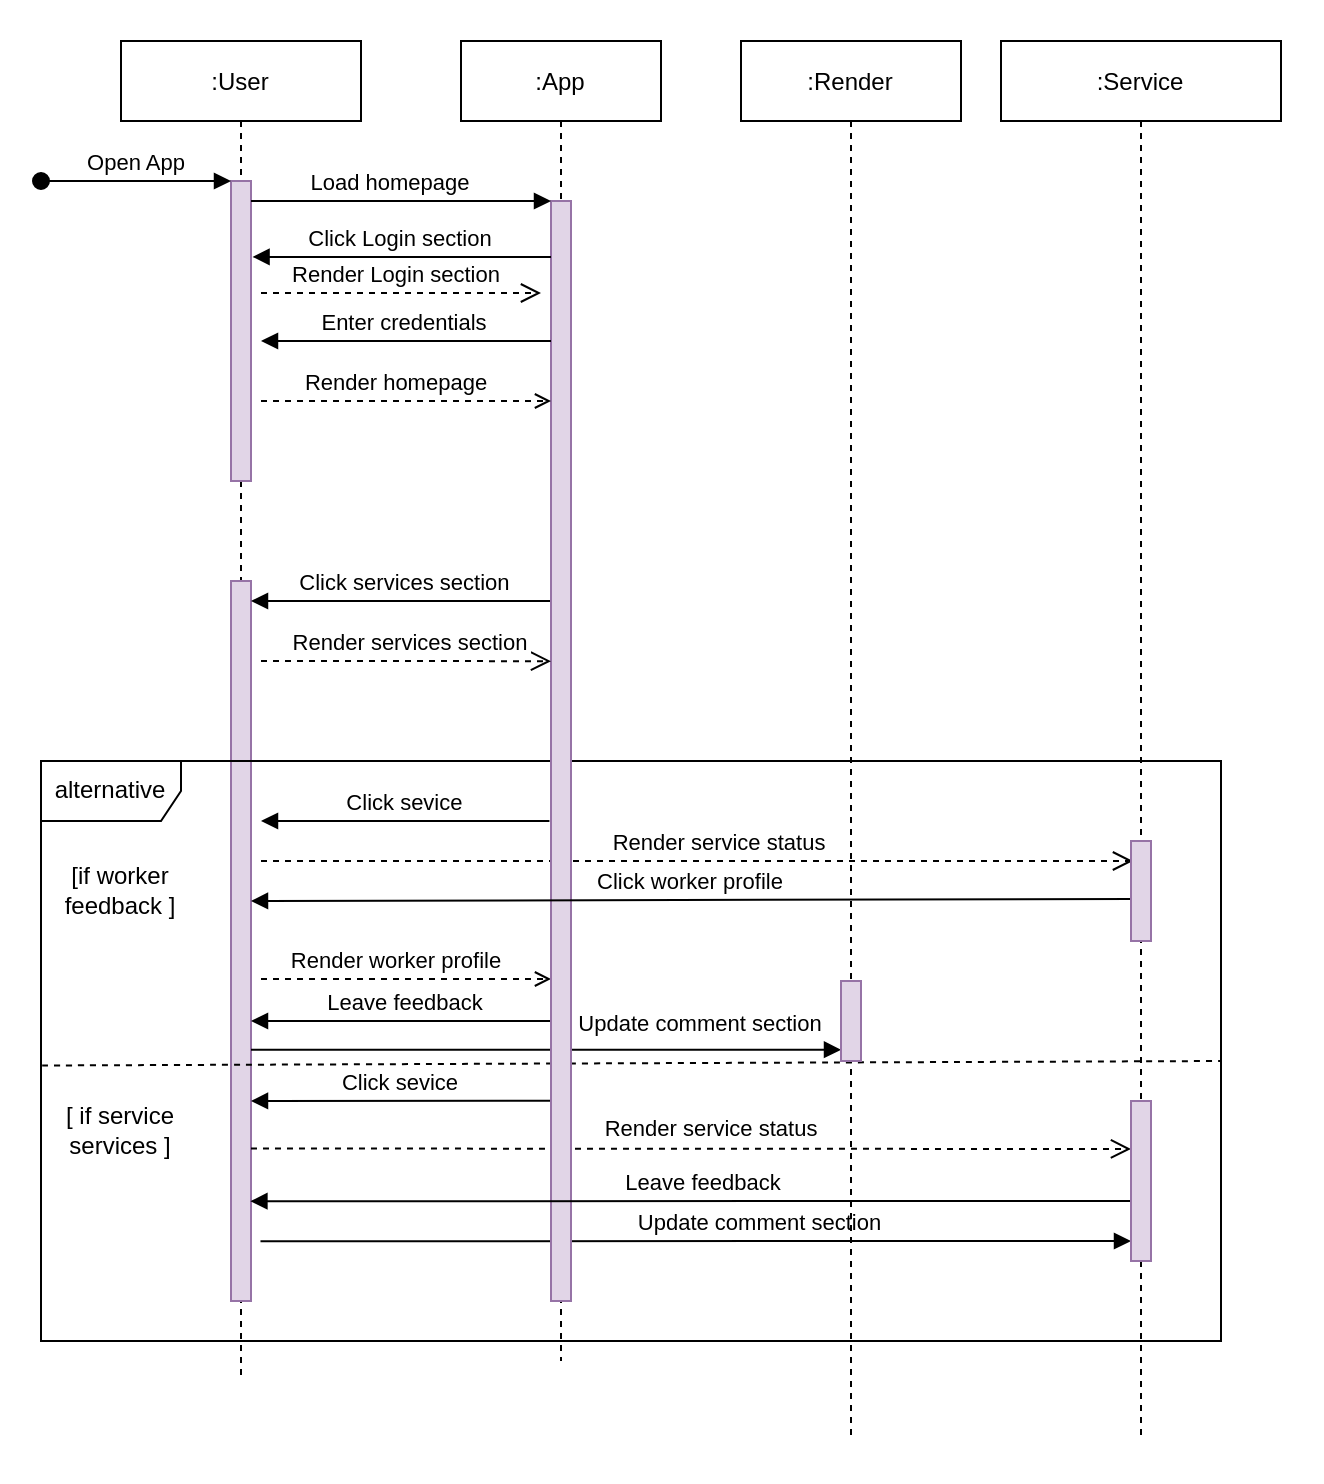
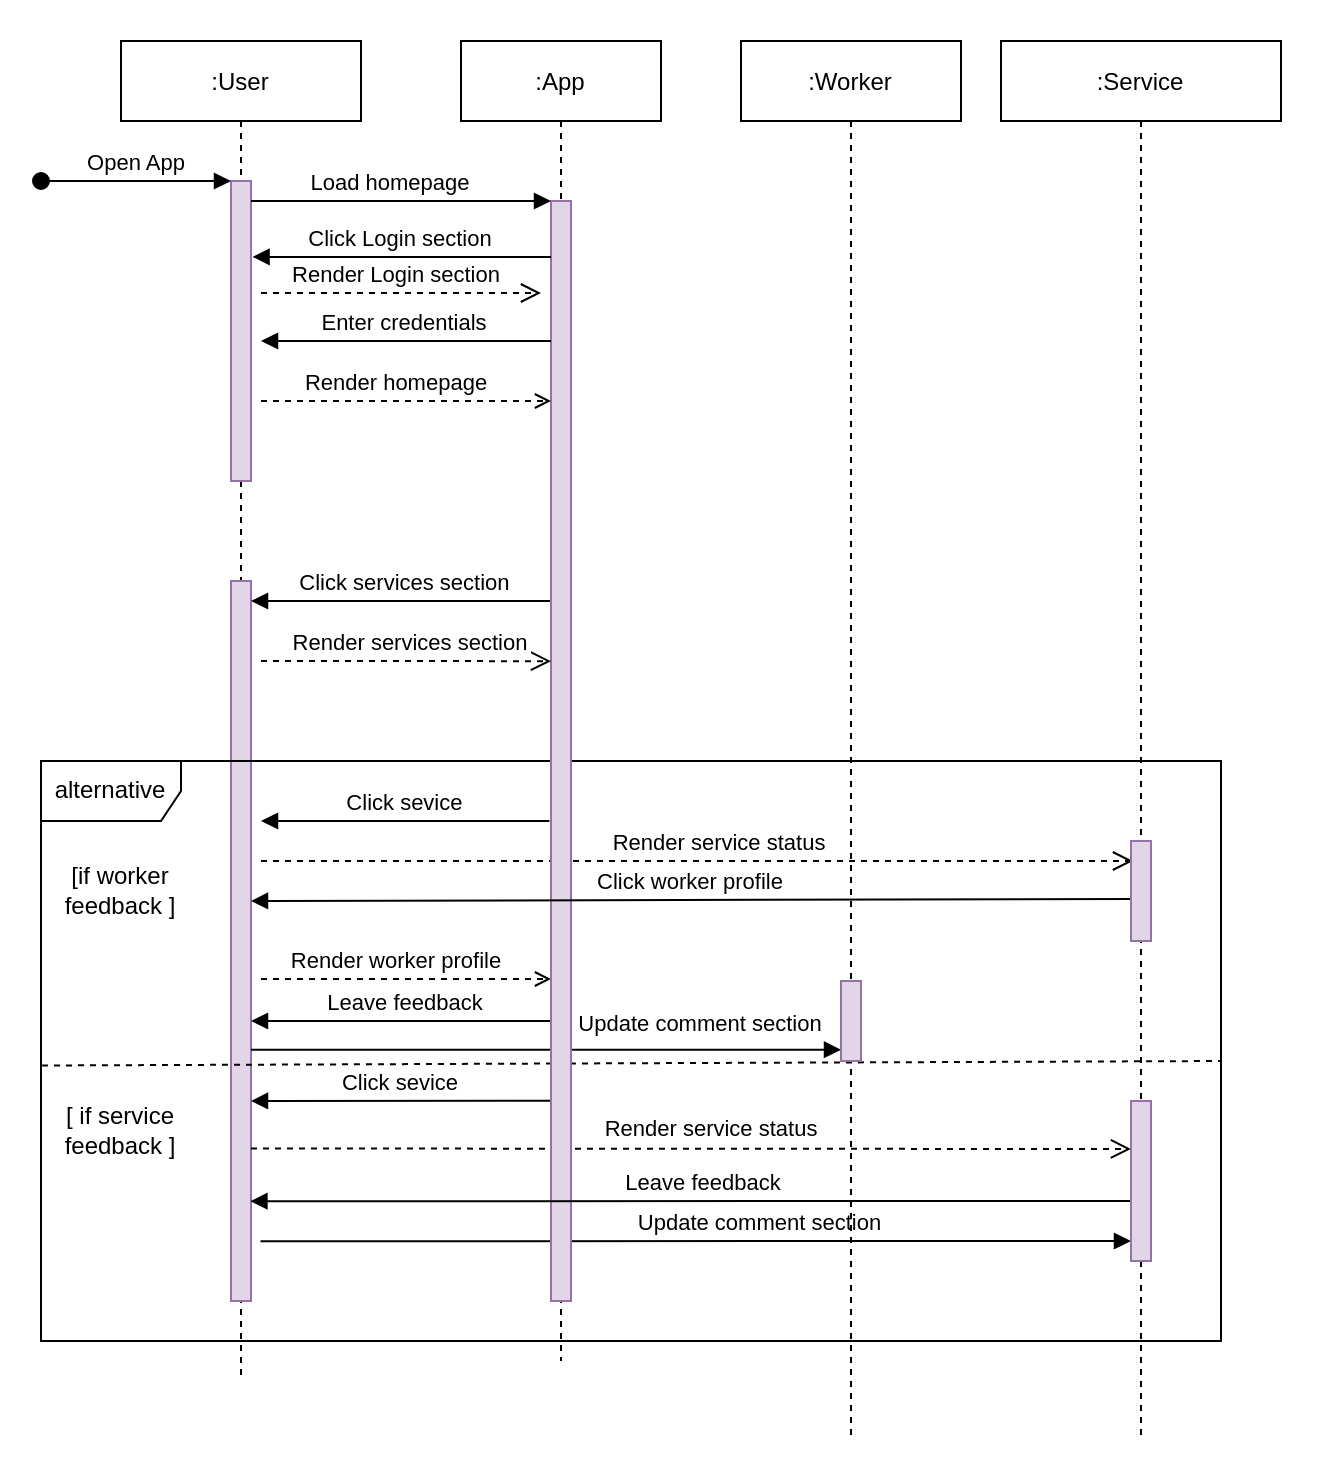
node ":Render": label ":Render" -> ":Worker"
node "[ if service services ]": label "[ if service services ]" -> "[ if service feedback ]"
